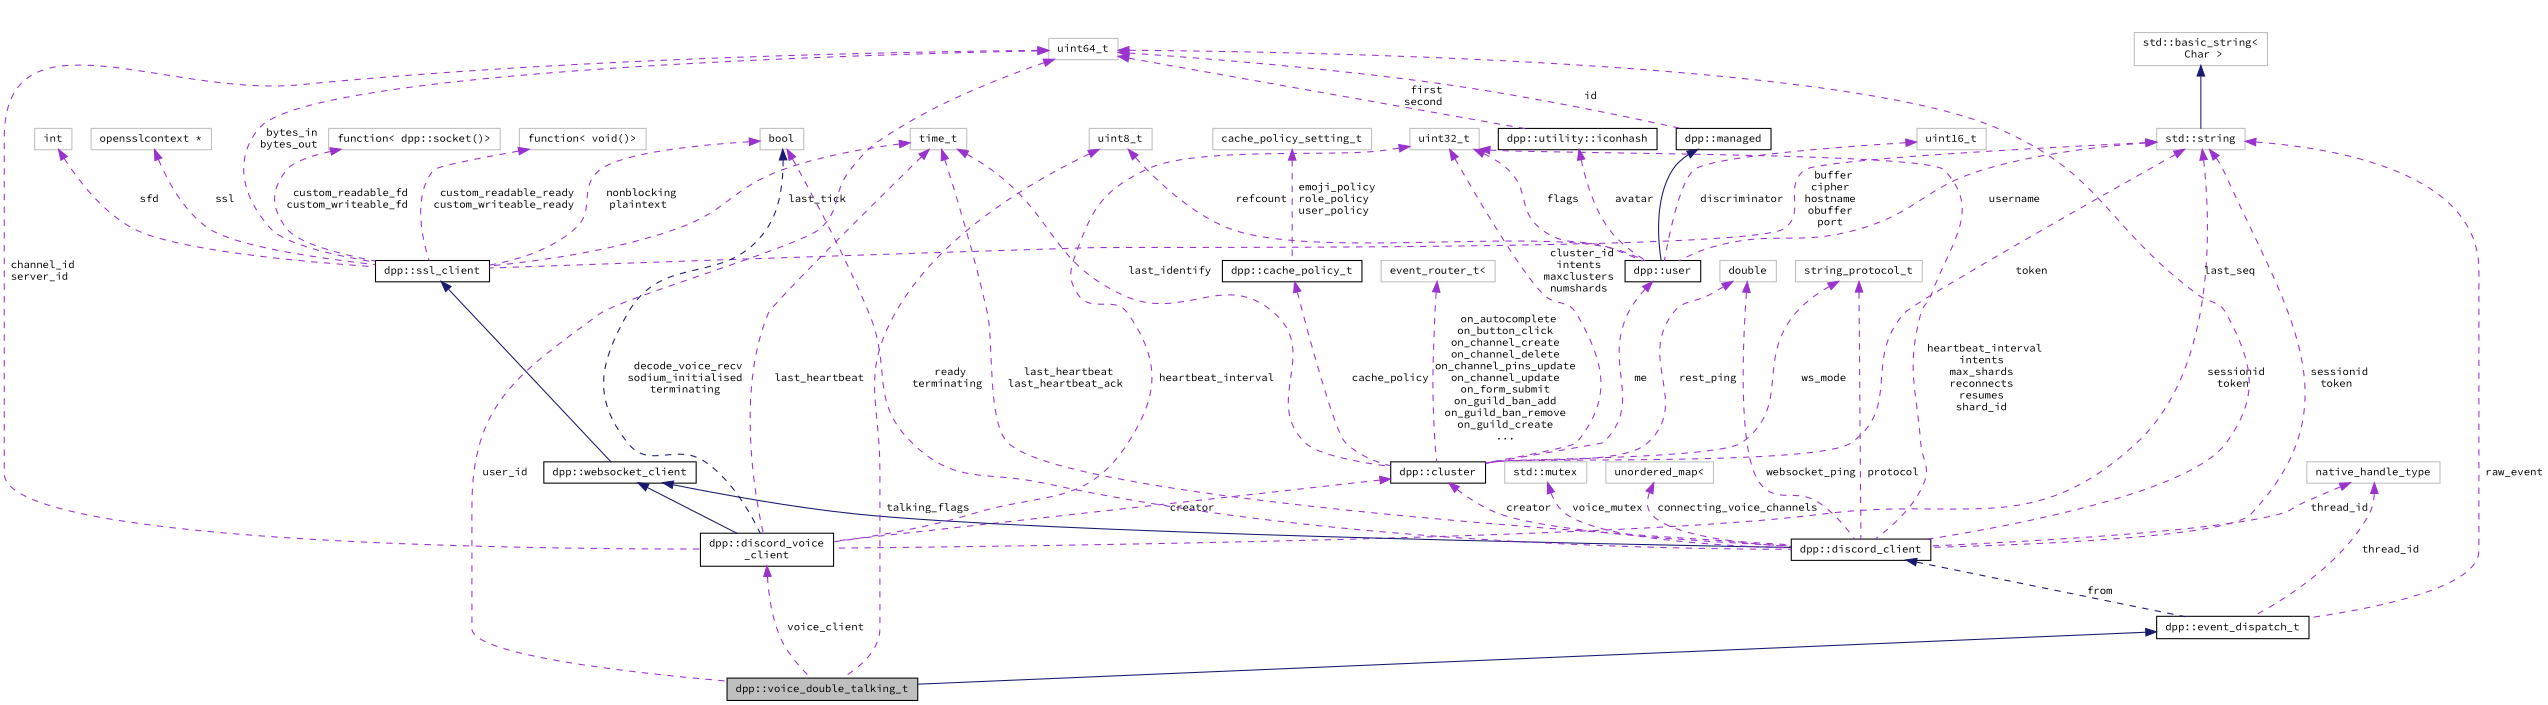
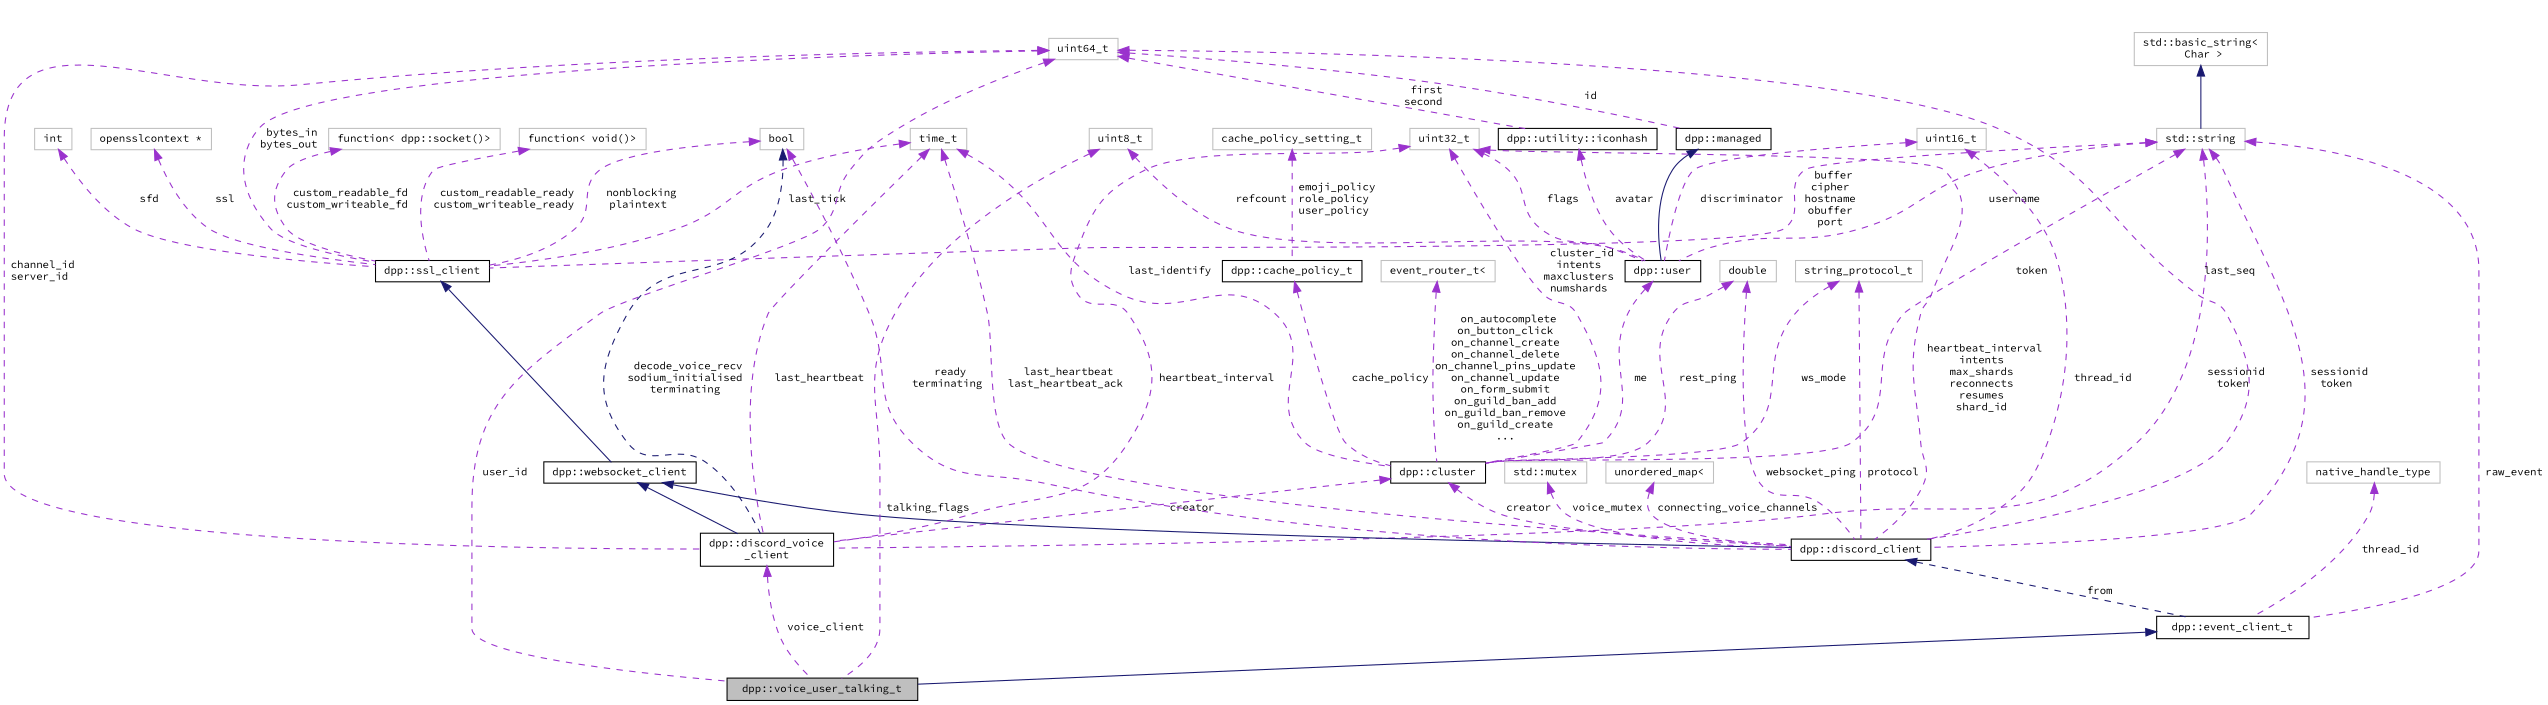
edge "dpp::discord_client" -> "native_handle_type": now "dpp::discord_client" -> "uint16_t"
node "dpp::event_dispatch_t": label "dpp::event_dispatch_t" -> "dpp::event_client_t"
node "dpp::voice_double_talking_t": label "dpp::voice_double_talking_t" -> "dpp::voice_user_talking_t"
